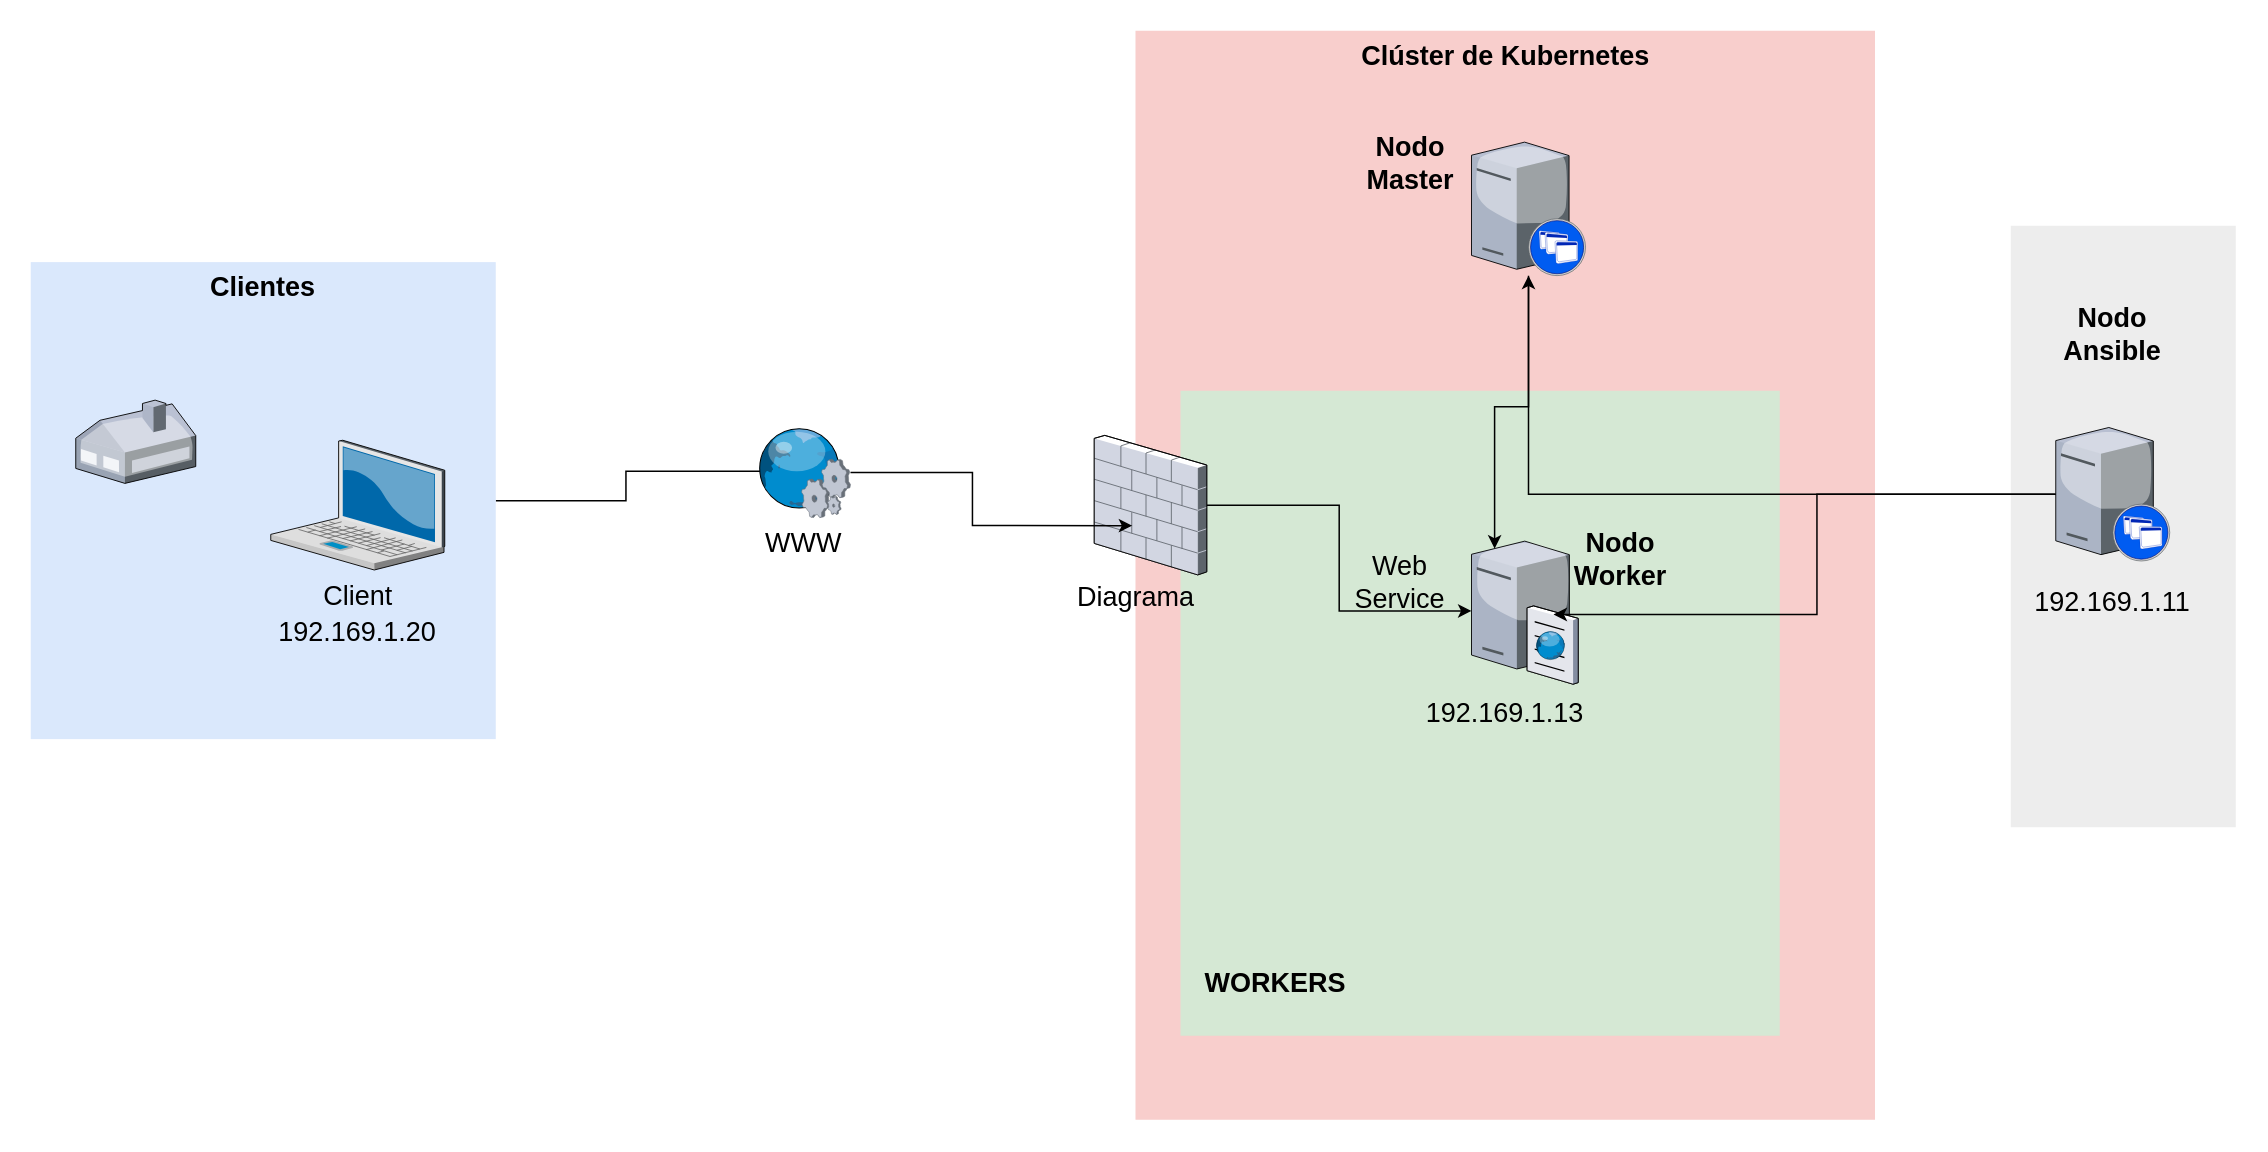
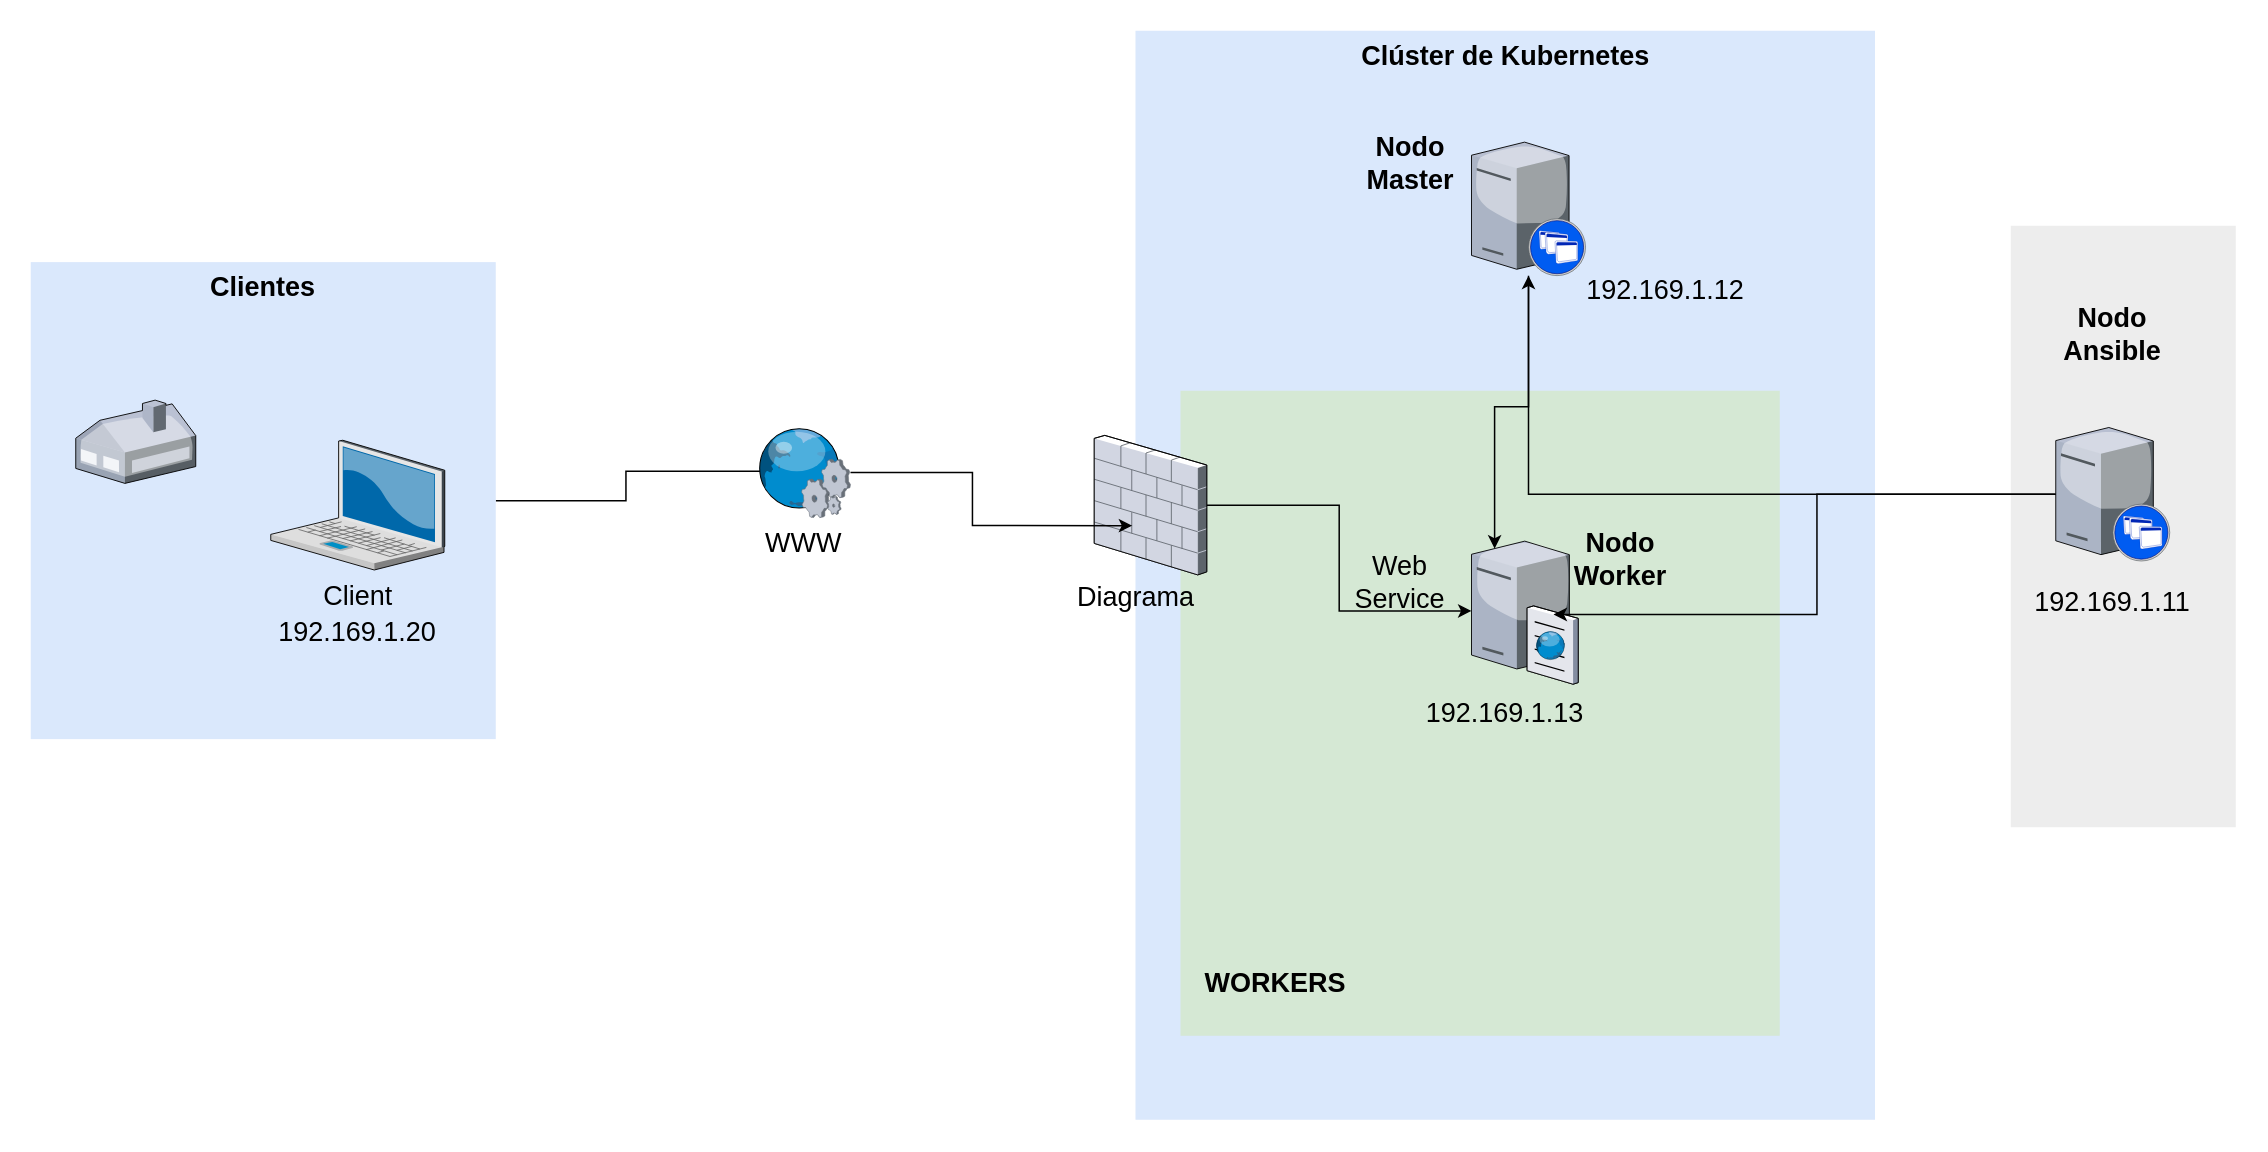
node "Clúster de Kubernetes": fillcolor #f8cecc -> #dae8fc
node "192.169.1.12": added
